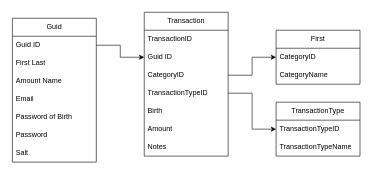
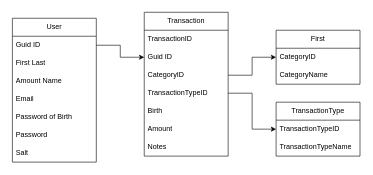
node "Guid": label "Guid" -> "User"
